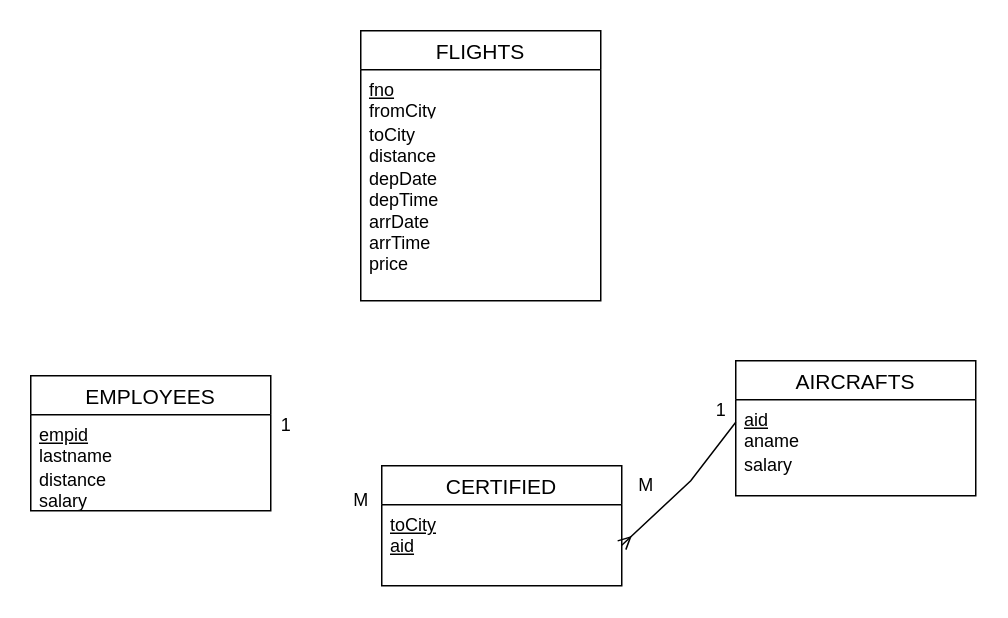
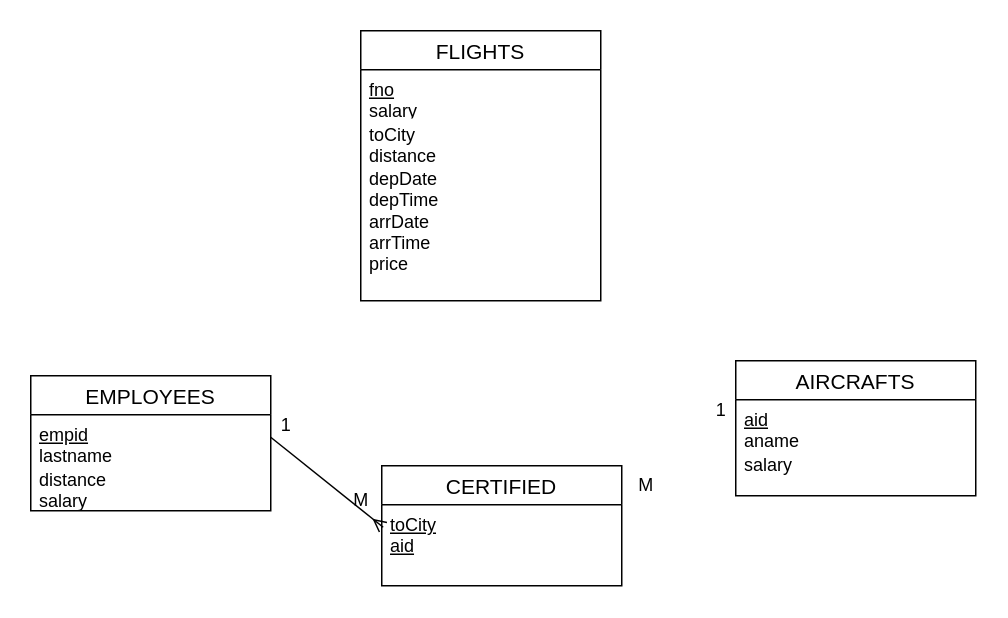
node "fno fromCity": label "fno fromCity" -> "fno salary"
edge "empid lastname" -> "toCity aid": added
edge "aid aname" -> "toCity aid": removed
